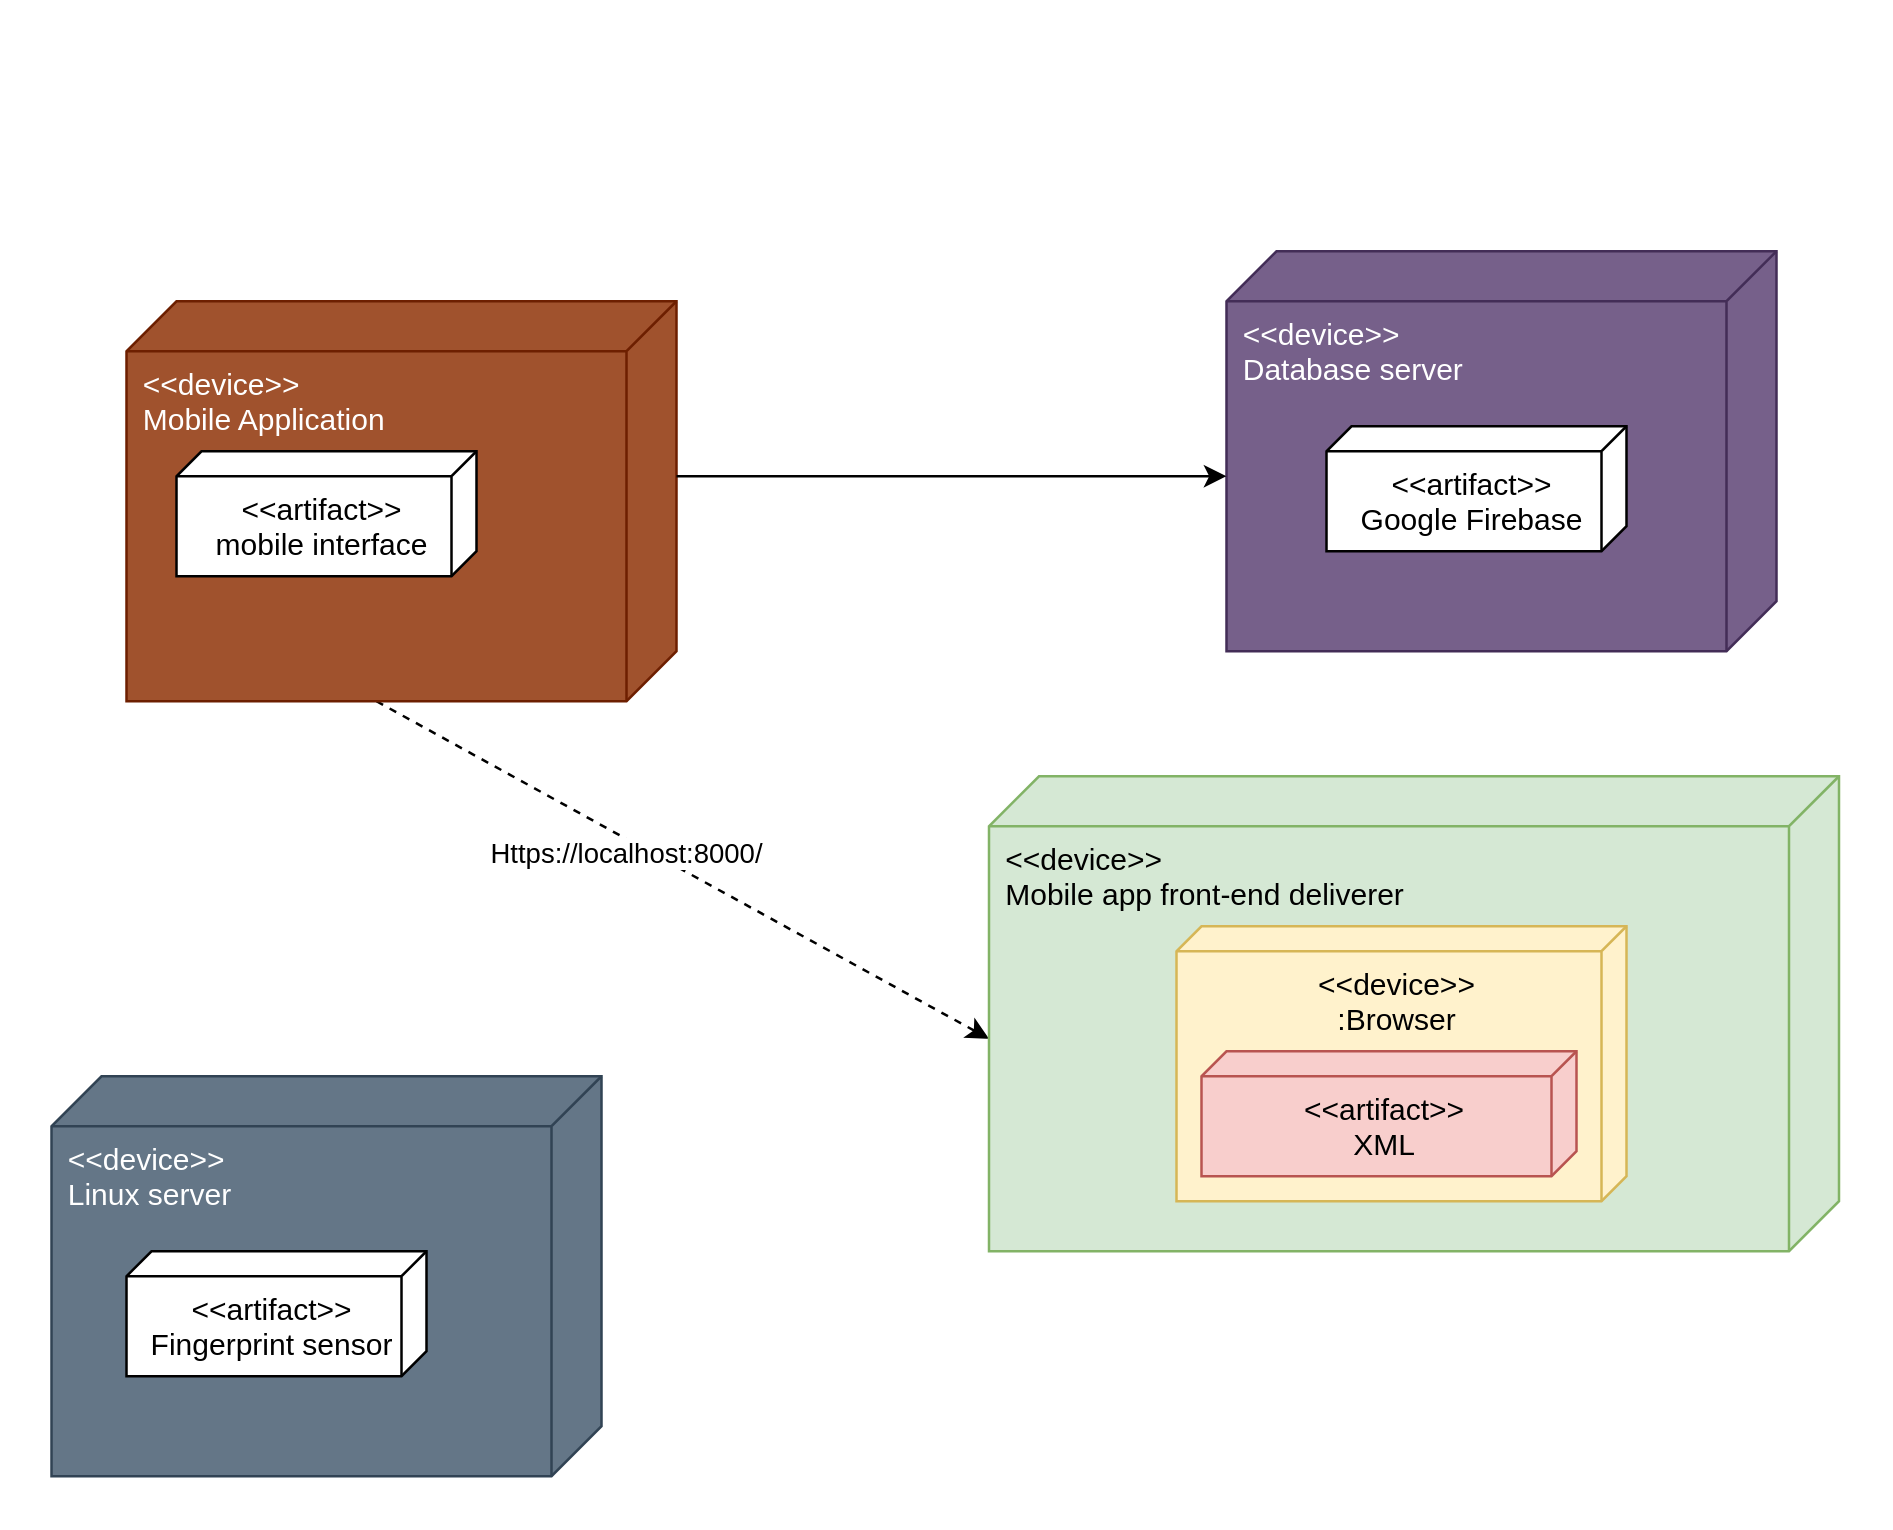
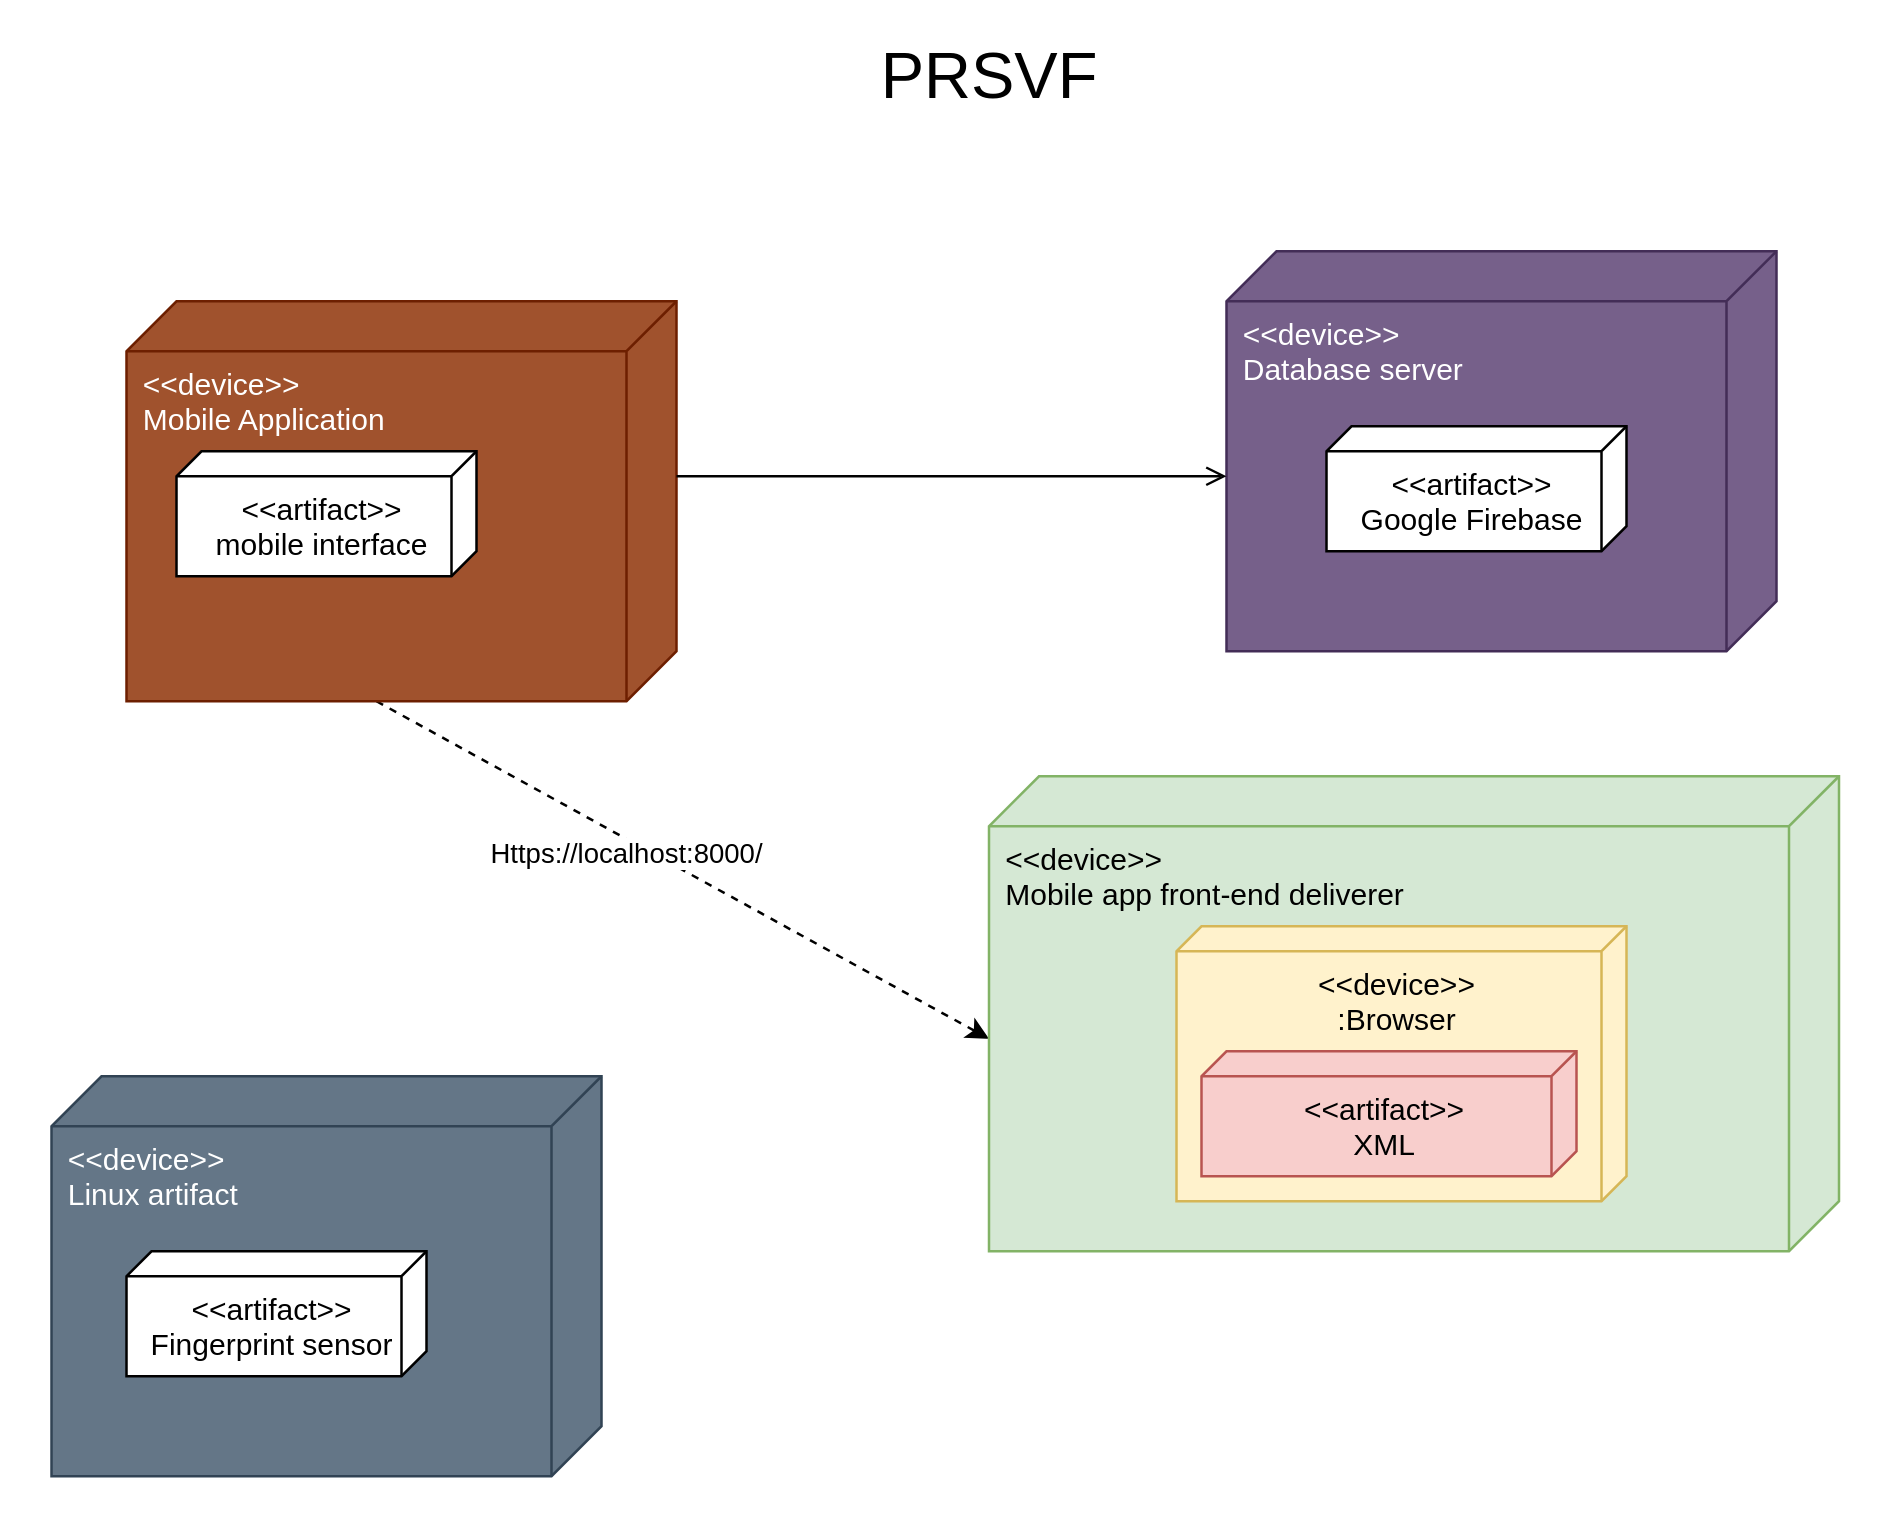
node "PRSVF": added
edge "<<device>> Mobile Application" -> "<<device>> Database server": arrowhead classic -> open
node "<<device>> Linux server": label "<<device>> Linux server" -> "<<device>> Linux artifact"
